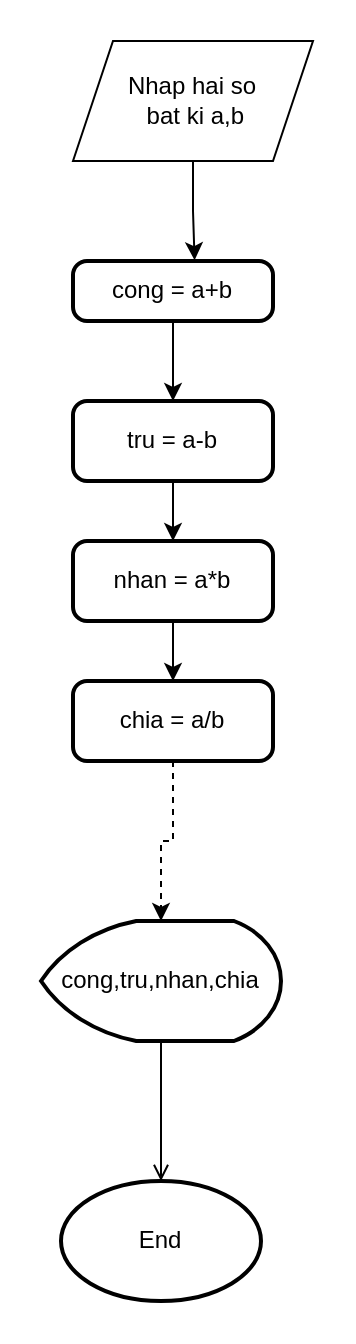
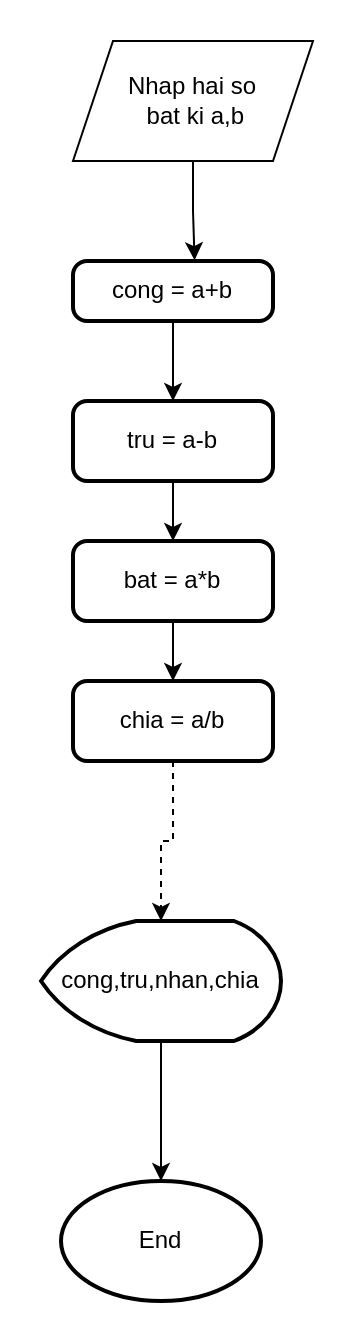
node "nhan = a*b": label "nhan = a*b" -> "bat = a*b"
edge "cong,tru,nhan,chia" -> "End": arrowhead open -> classic
